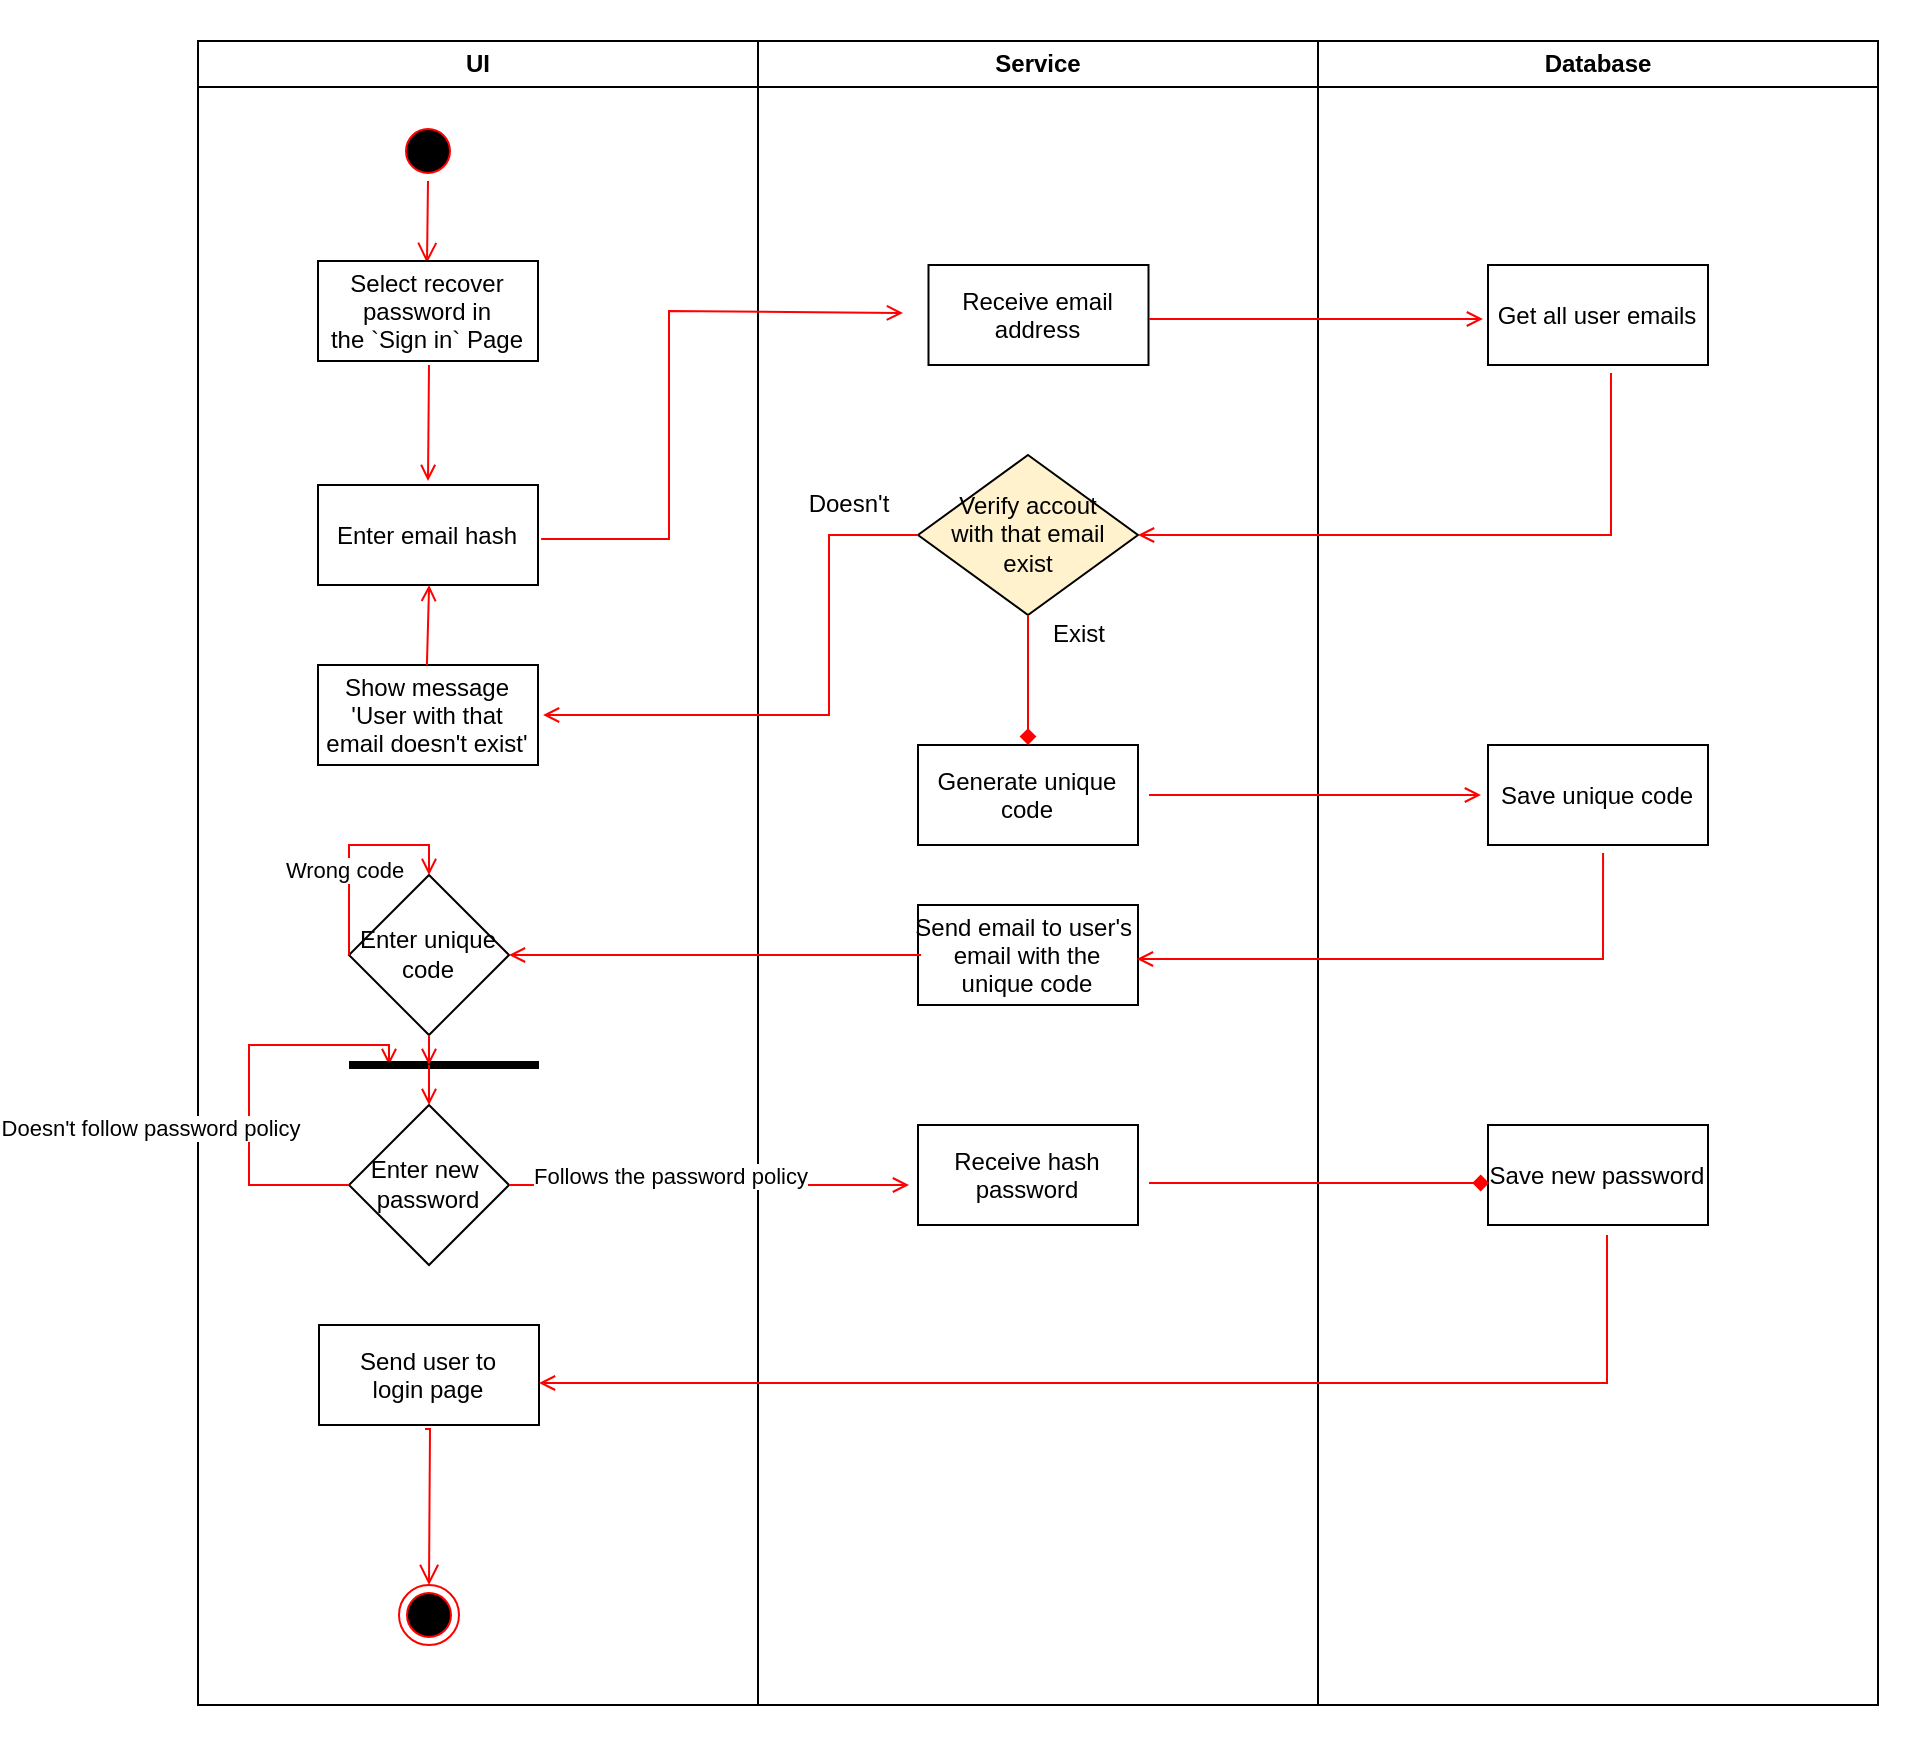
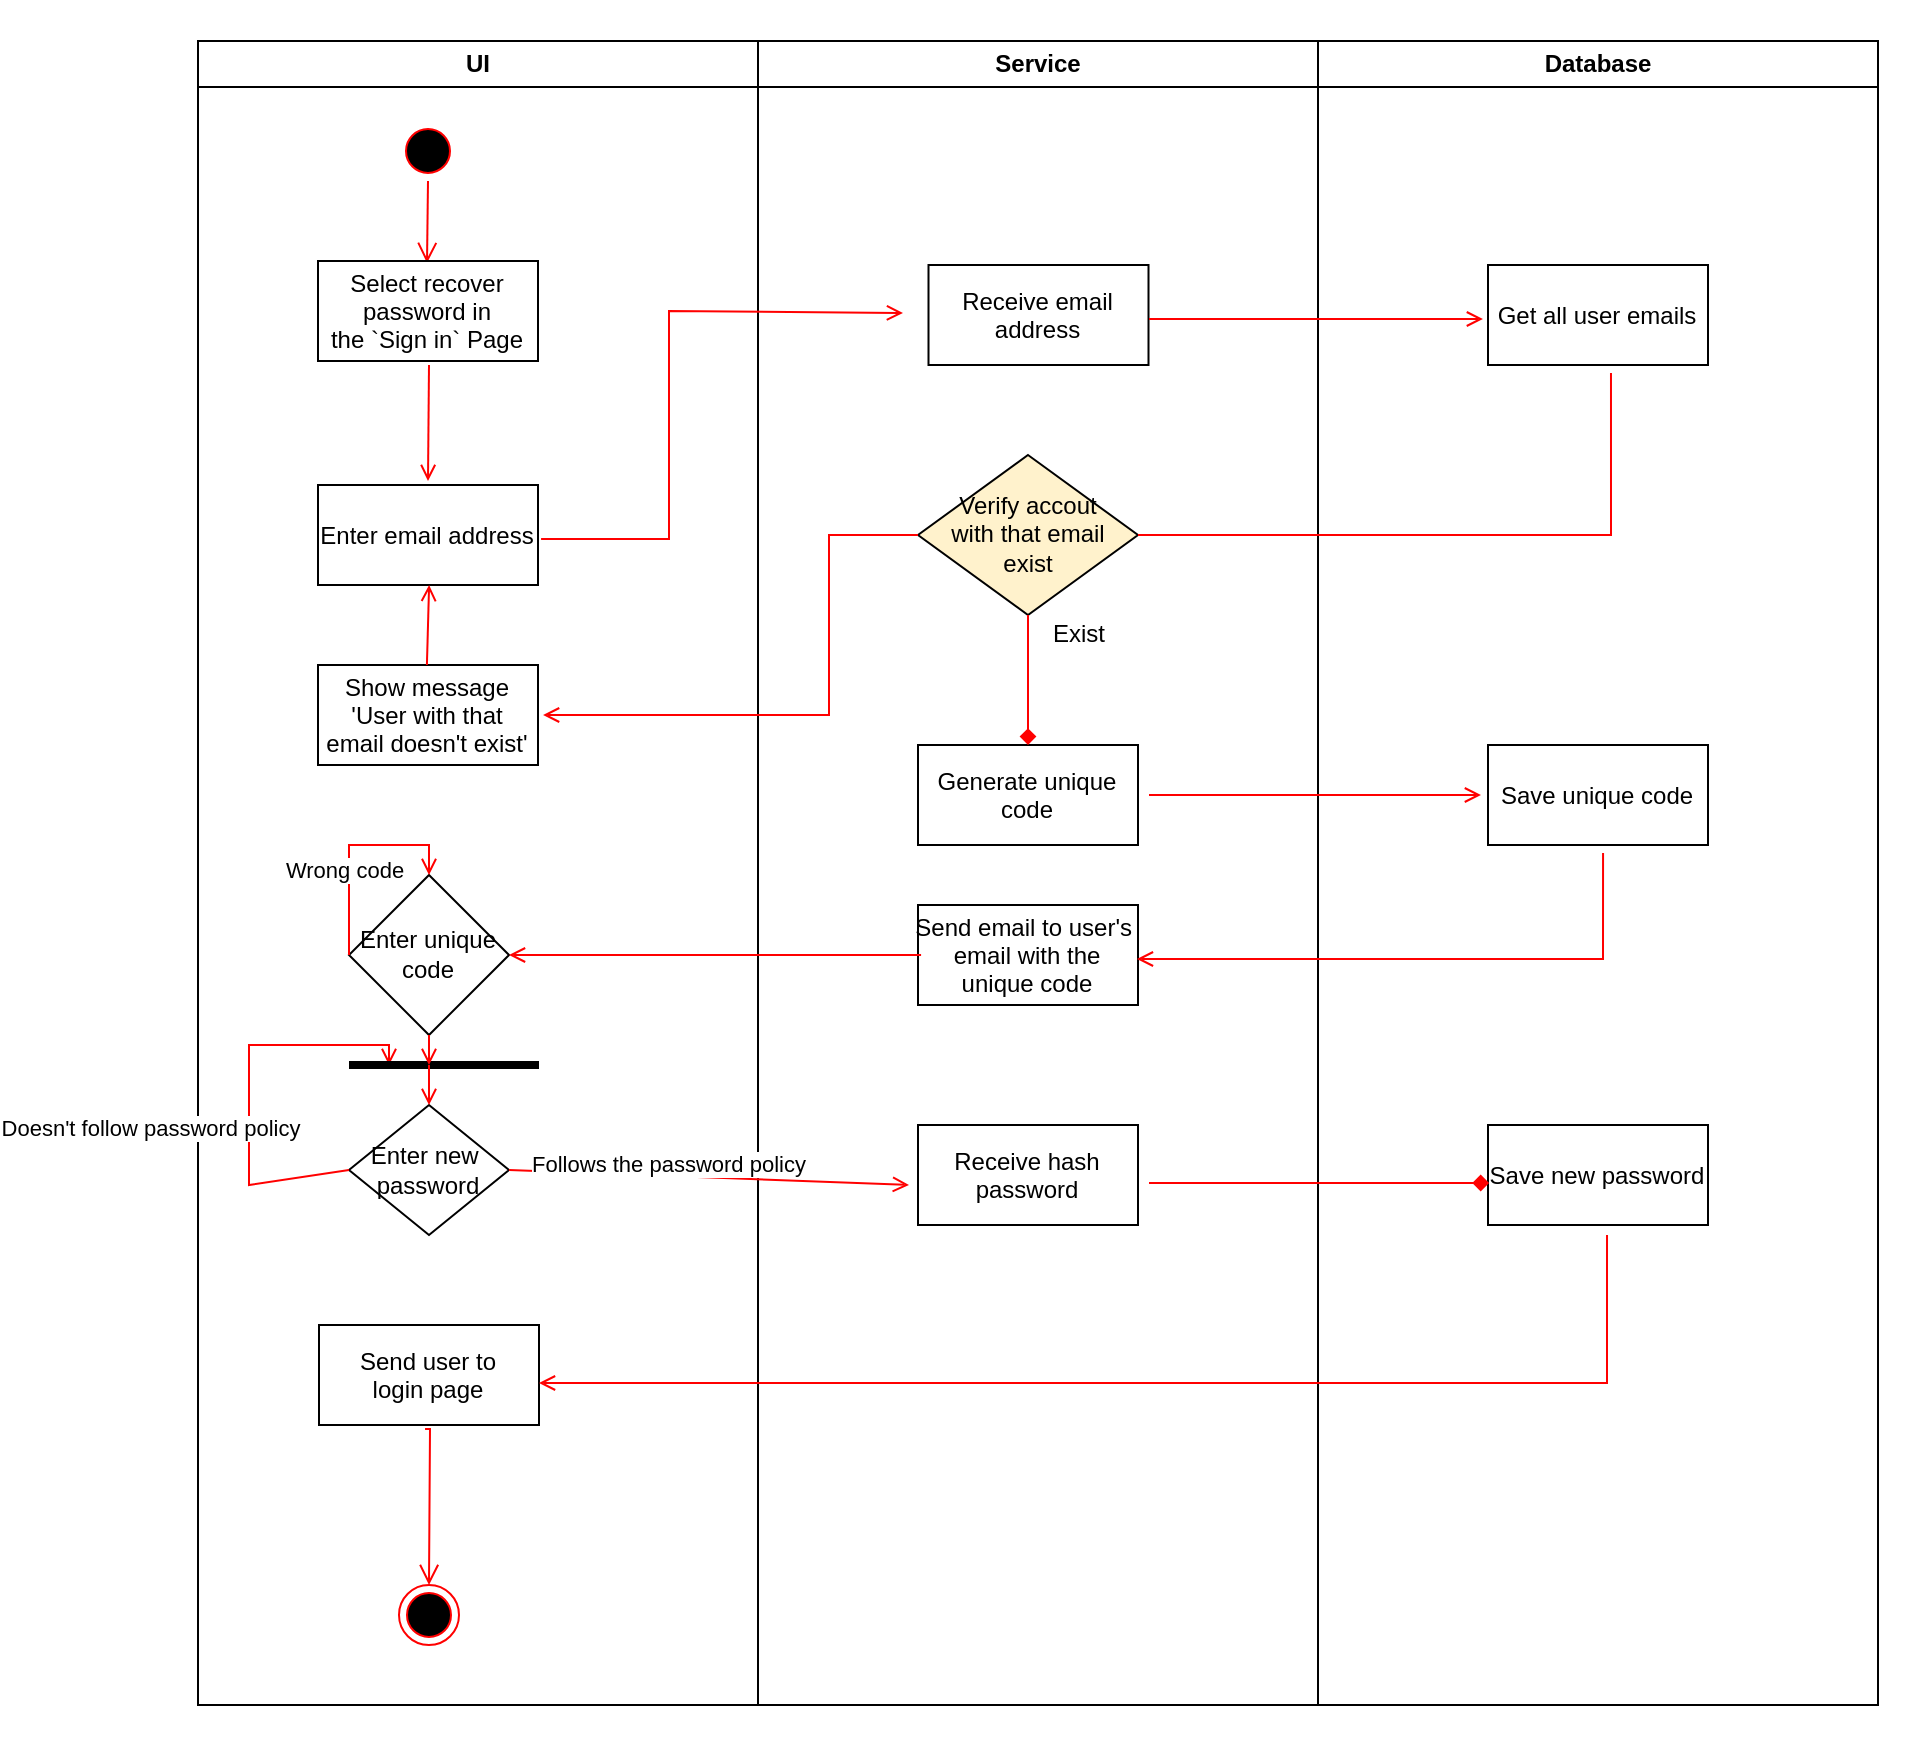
node "Doesn't": removed
edge "Get all user emails" -> "Verify accout with that email exist": arrowhead open -> none
node "Enter email hash": label "Enter email hash" -> "Enter email address"
node "Enter new password": size 160x160 -> 160x130
